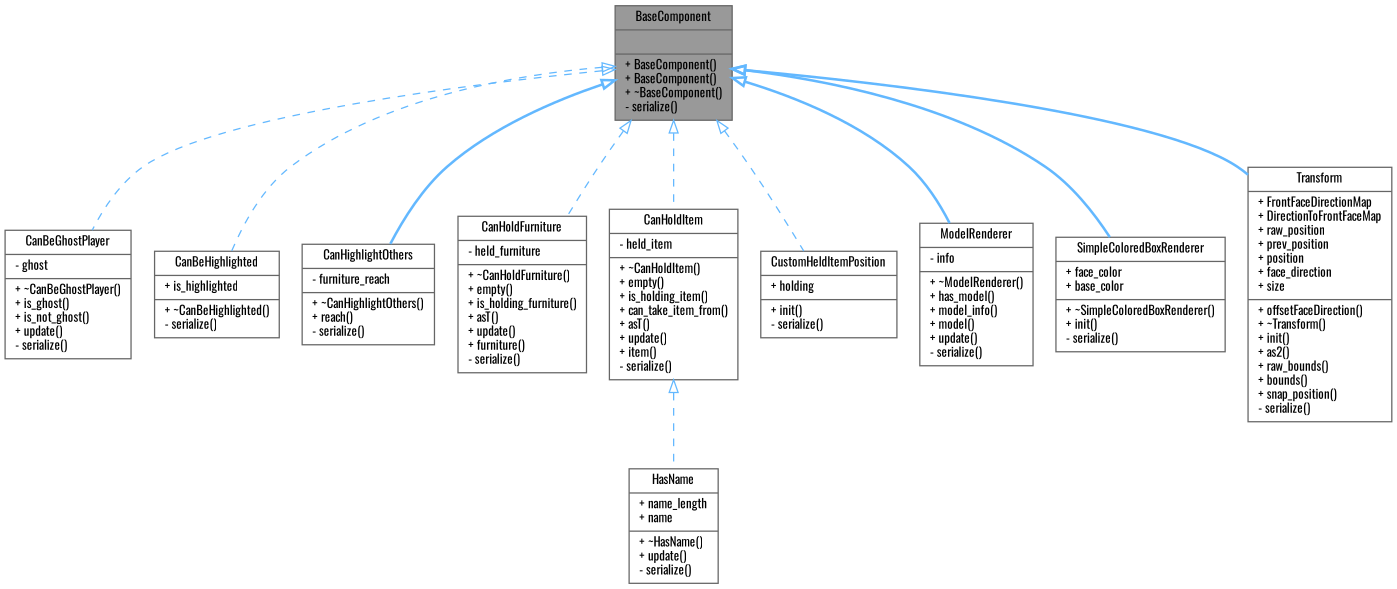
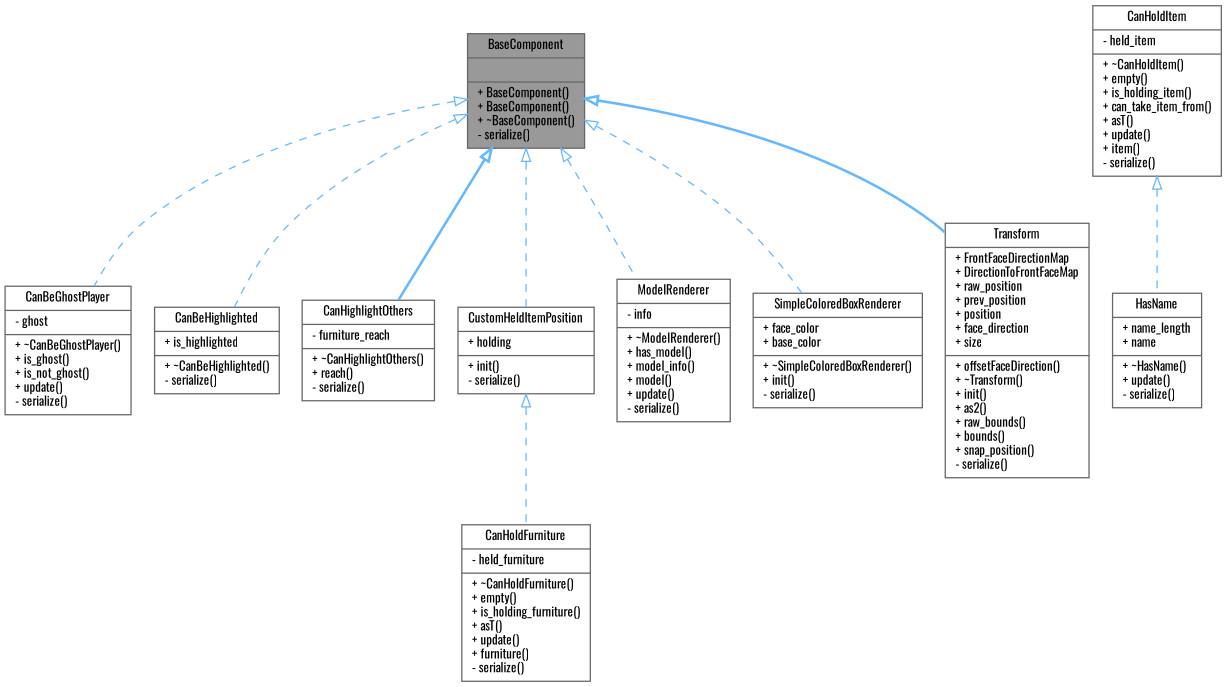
edge "SimpleColoredBoxRenderer" -> "BaseComponent": style bold -> dashed
edge "ModelRenderer" -> "BaseComponent": style bold -> dashed
edge "CanHoldItem" -> "BaseComponent": removed
edge "CanHoldFurniture" -> "BaseComponent": now "CanHoldFurniture" -> "CustomHeldItemPosition"
